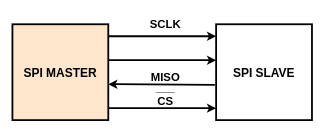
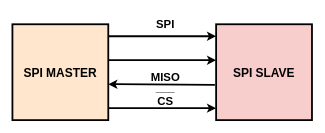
node "SCLK": label "SCLK" -> "SPI"
node "SPI SLAVE": fillcolor #ffffff -> #f8cecc
